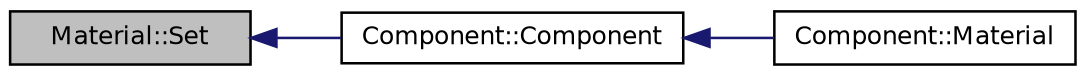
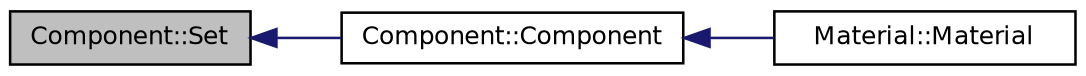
node "Material::Set": label "Material::Set" -> "Component::Set"
node "Component::Material": label "Component::Material" -> "Material::Material"
